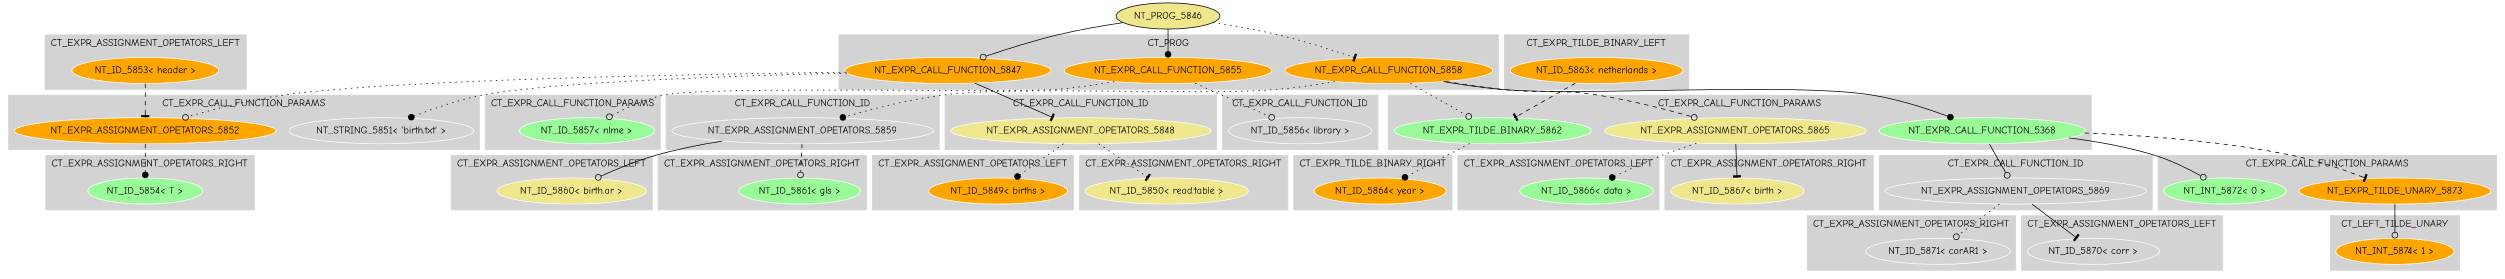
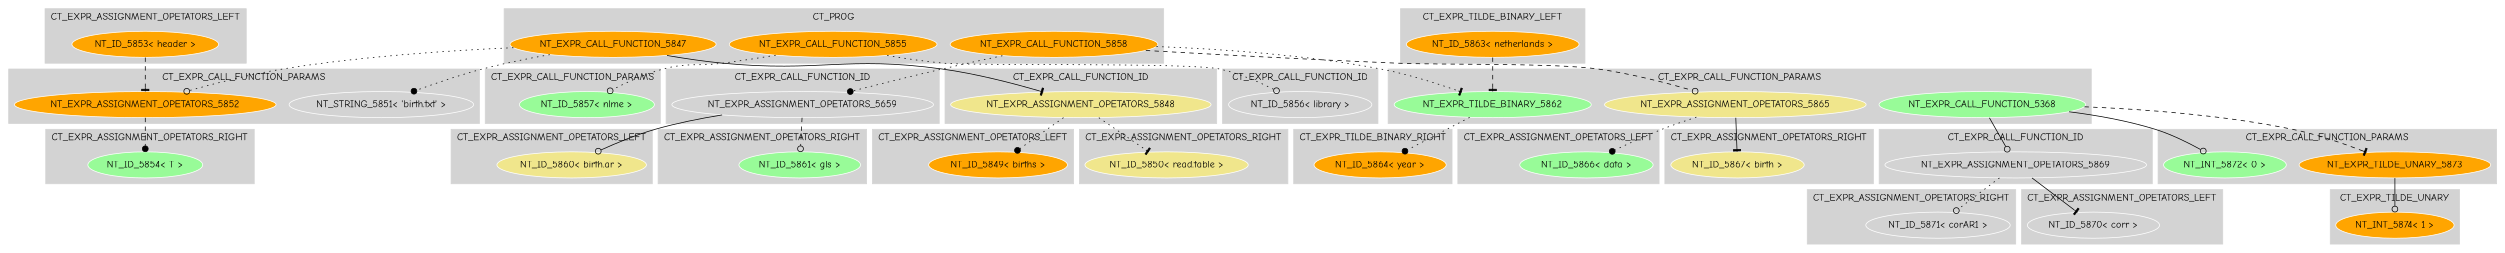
node "NT_PROG_5846": removed
edge "NT_EXPR_CALL_FUNCTION_5858" -> "NT_EXPR_CALL_FUNCTION_5368": removed
edge "NT_EXPR_CALL_FUNCTION_5858" -> "NT_EXPR_TILDE_BINARY_5862": arrowhead odot -> tee
node "NT_EXPR_ASSIGNMENT_OPETATORS_5859": label "NT_EXPR_ASSIGNMENT_OPETATORS_5859" -> "NT_EXPR_ASSIGNMENT_OPETATORS_5659"
cluster "CT_LEFT_TILDE_UNARY": label "CT_LEFT_TILDE_UNARY" -> "CT_EXPR_TILDE_UNARY"
